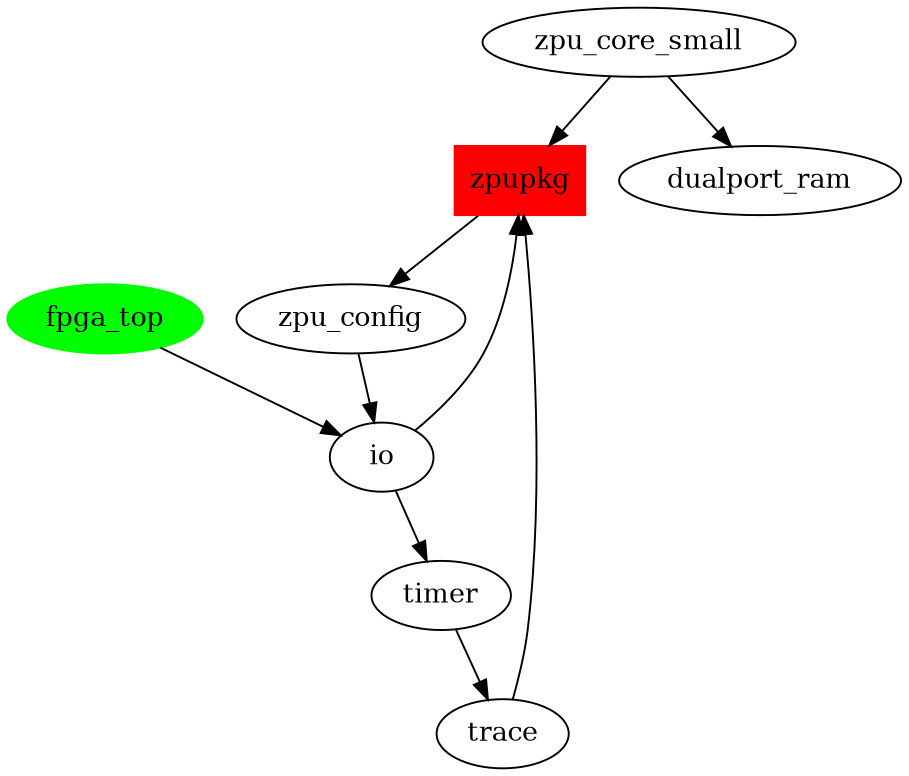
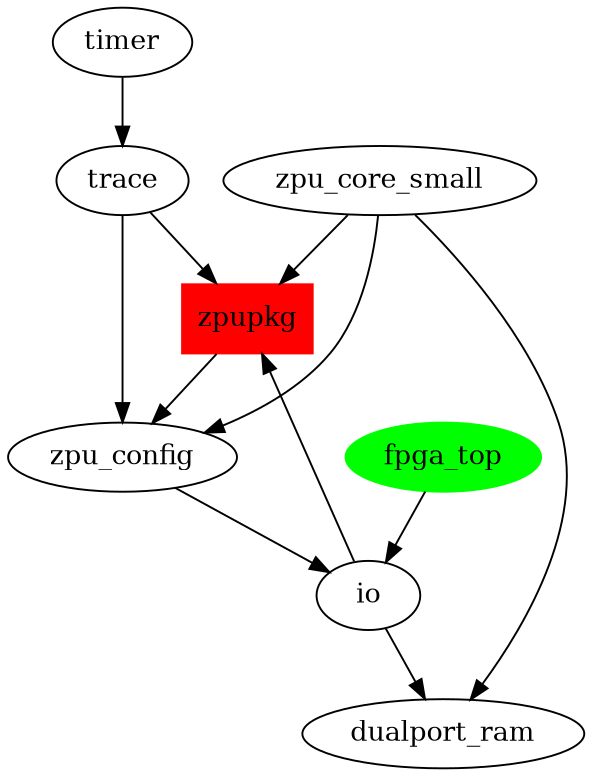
edge "trace" -> "zpu_config": added
edge "zpu_core_small" -> "zpu_config": added
edge "io" -> "timer": now "io" -> "dualport_ram"
